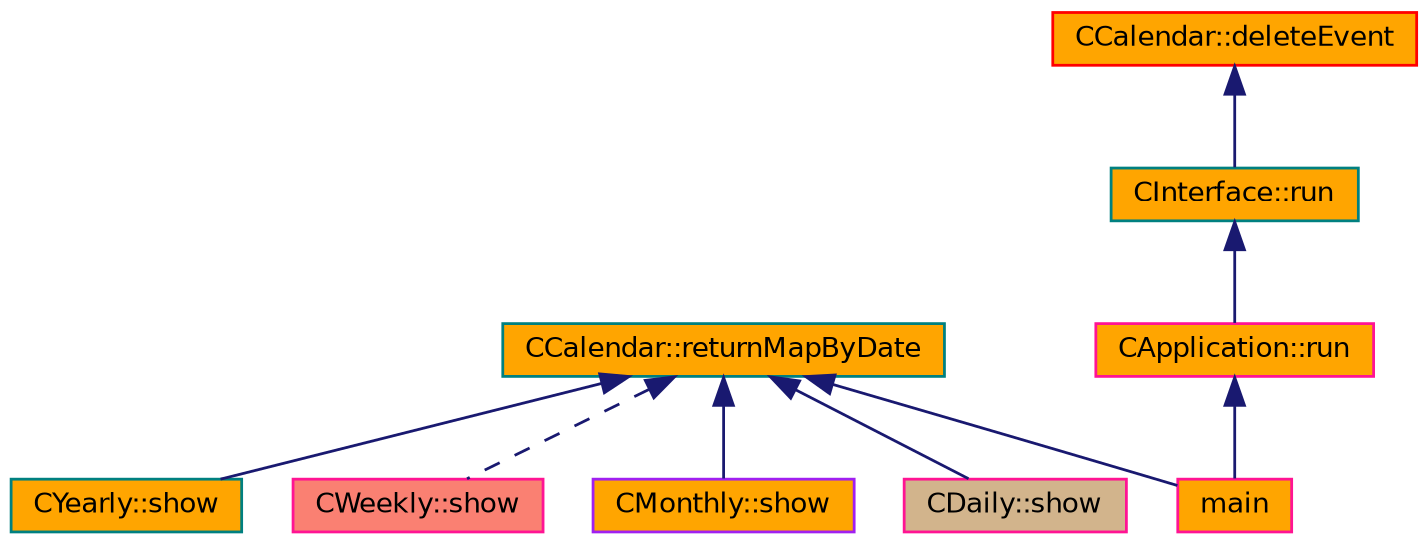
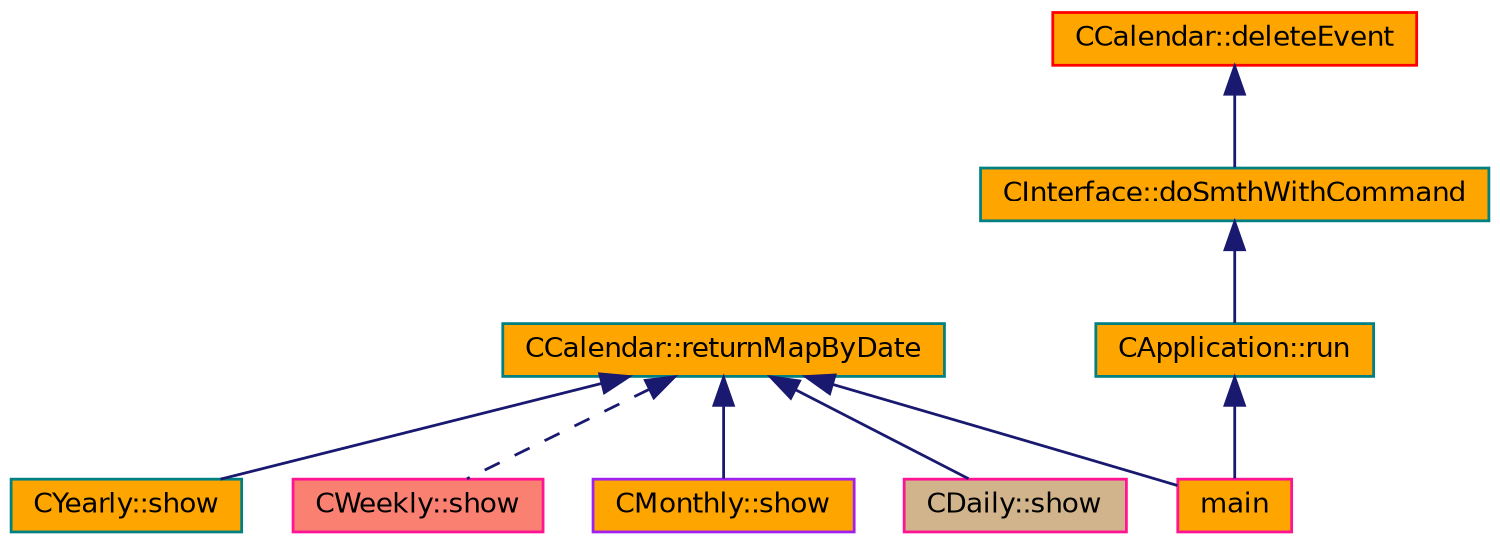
node "CInterface::run": label "CInterface::run" -> "CInterface::doSmthWithCommand"
node "CApplication::run": color deeppink -> teal
